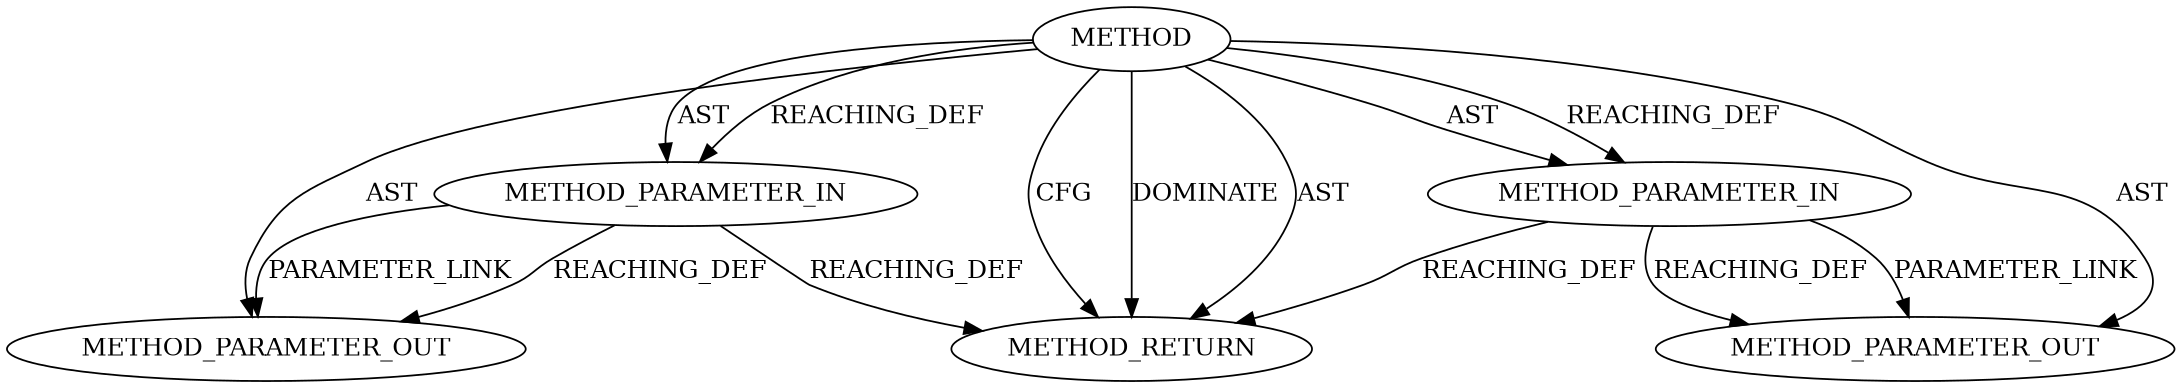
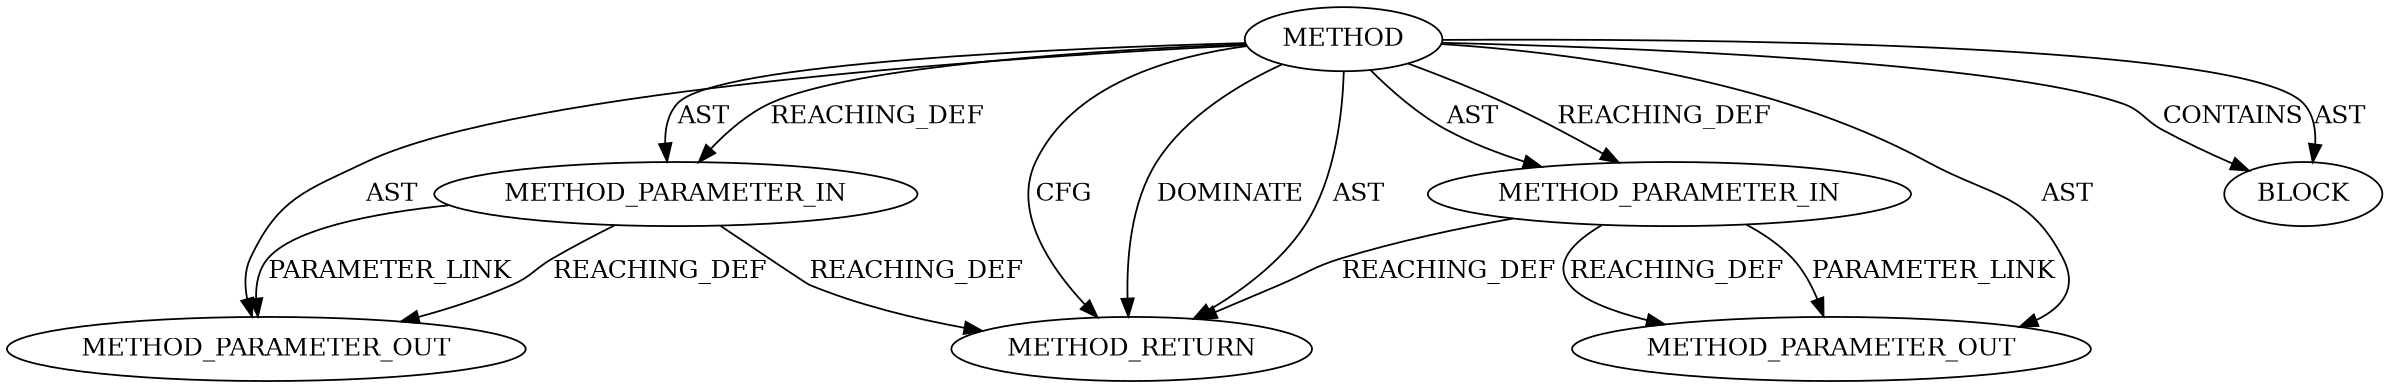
node "BLOCK": added
